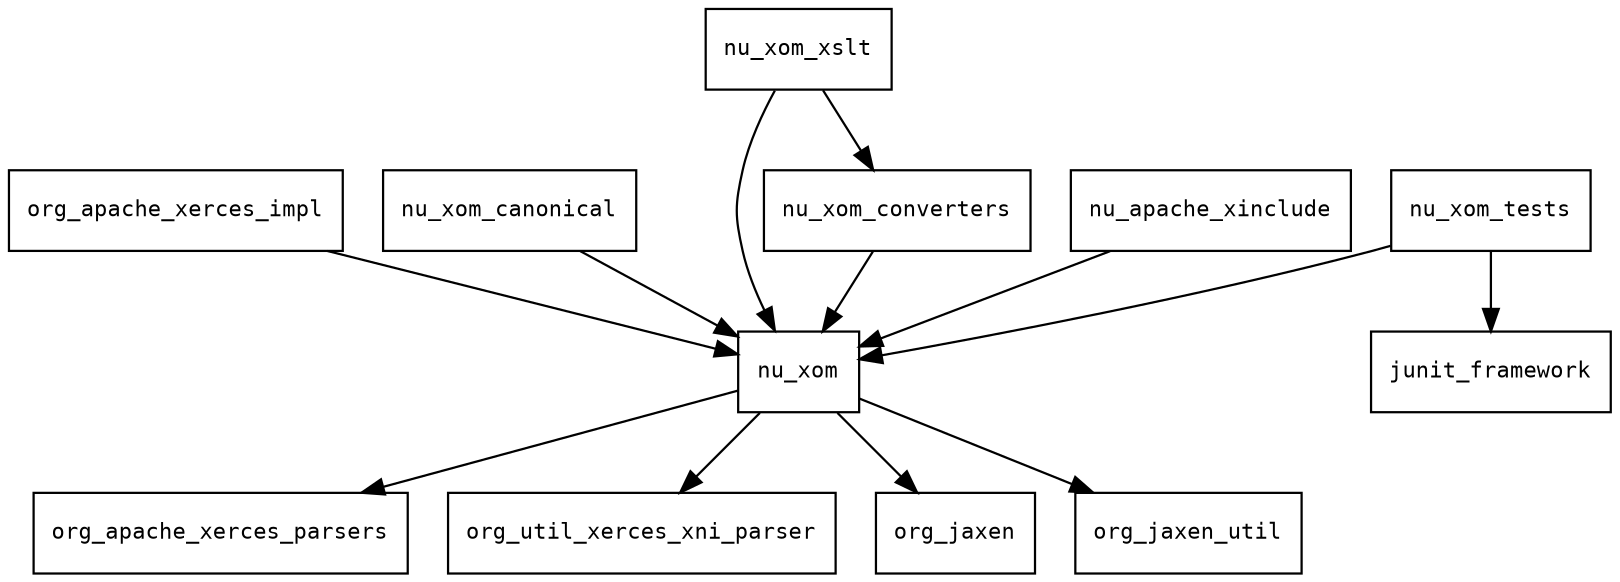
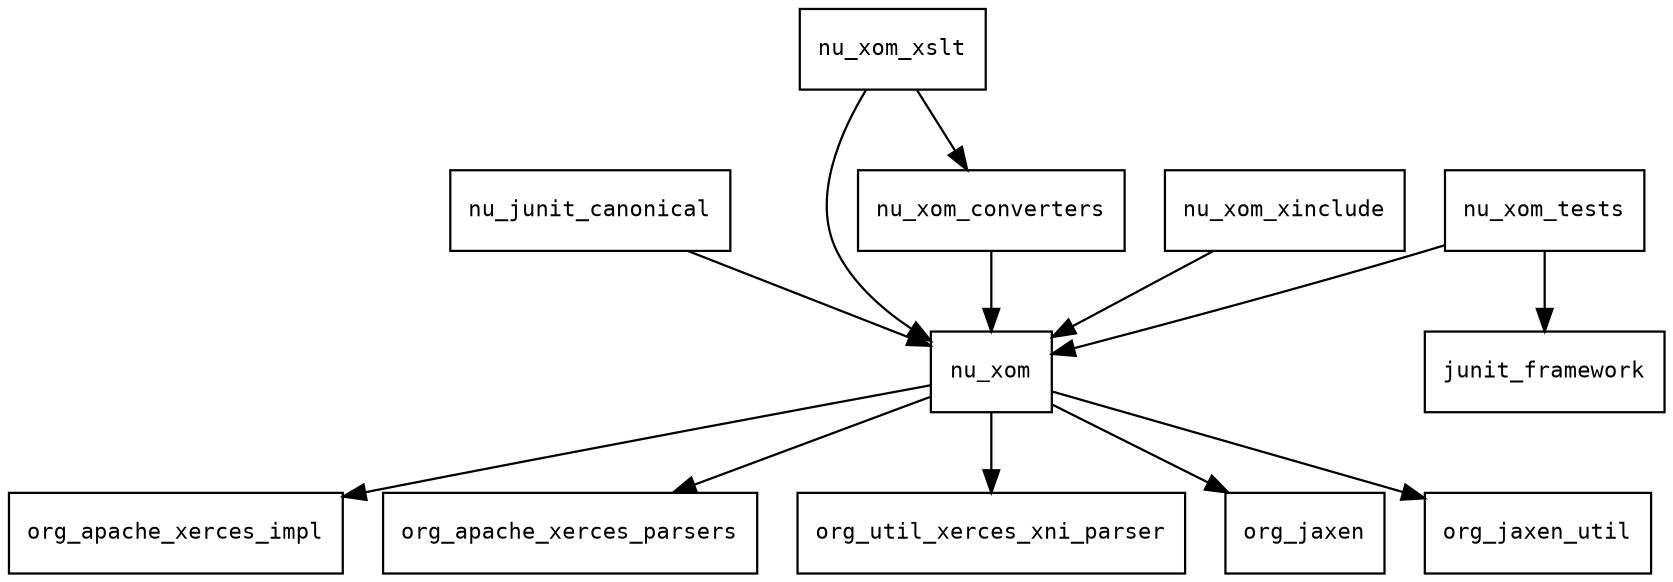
node "nu_xom_canonical": label "nu_xom_canonical" -> "nu_junit_canonical"
node "nu_apache_xinclude": label "nu_apache_xinclude" -> "nu_xom_xinclude"
edge "org_apache_xerces_impl" -> "nu_xom": reversed
